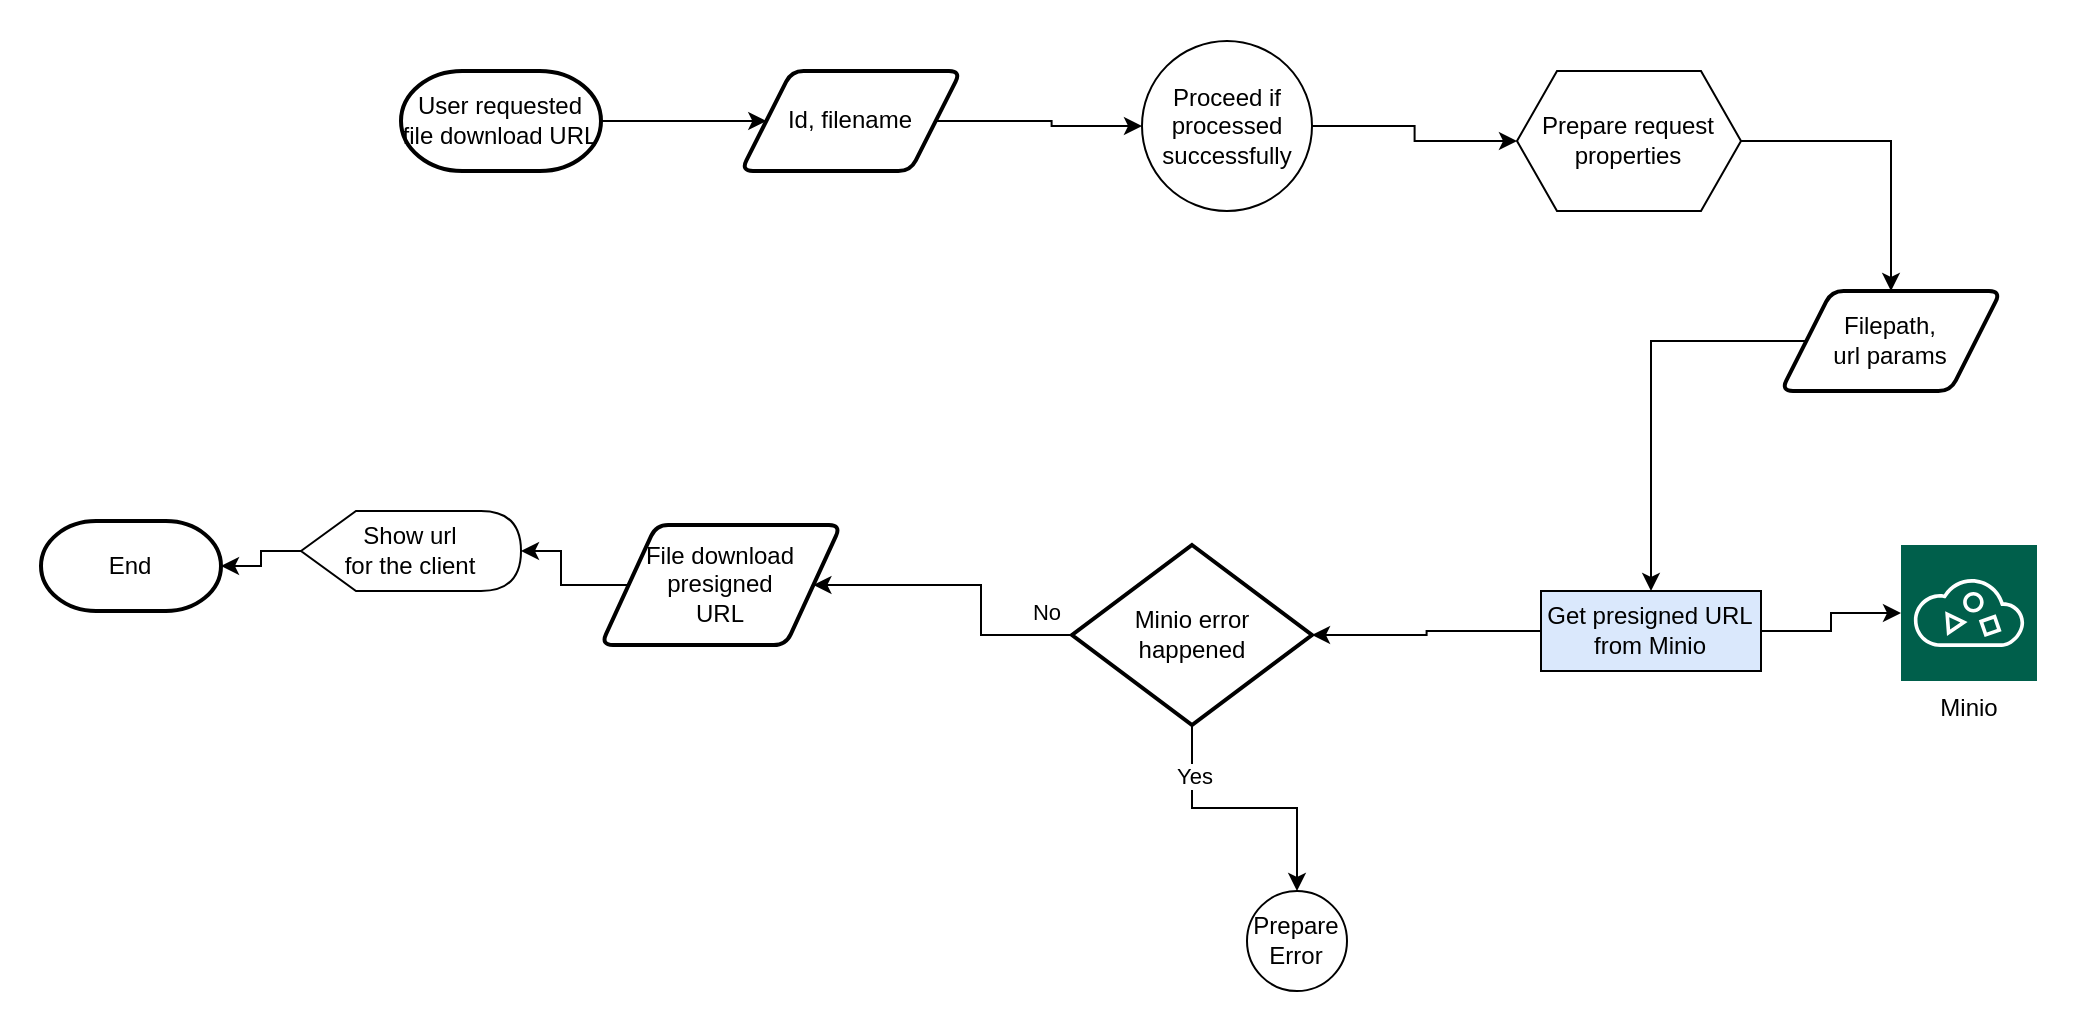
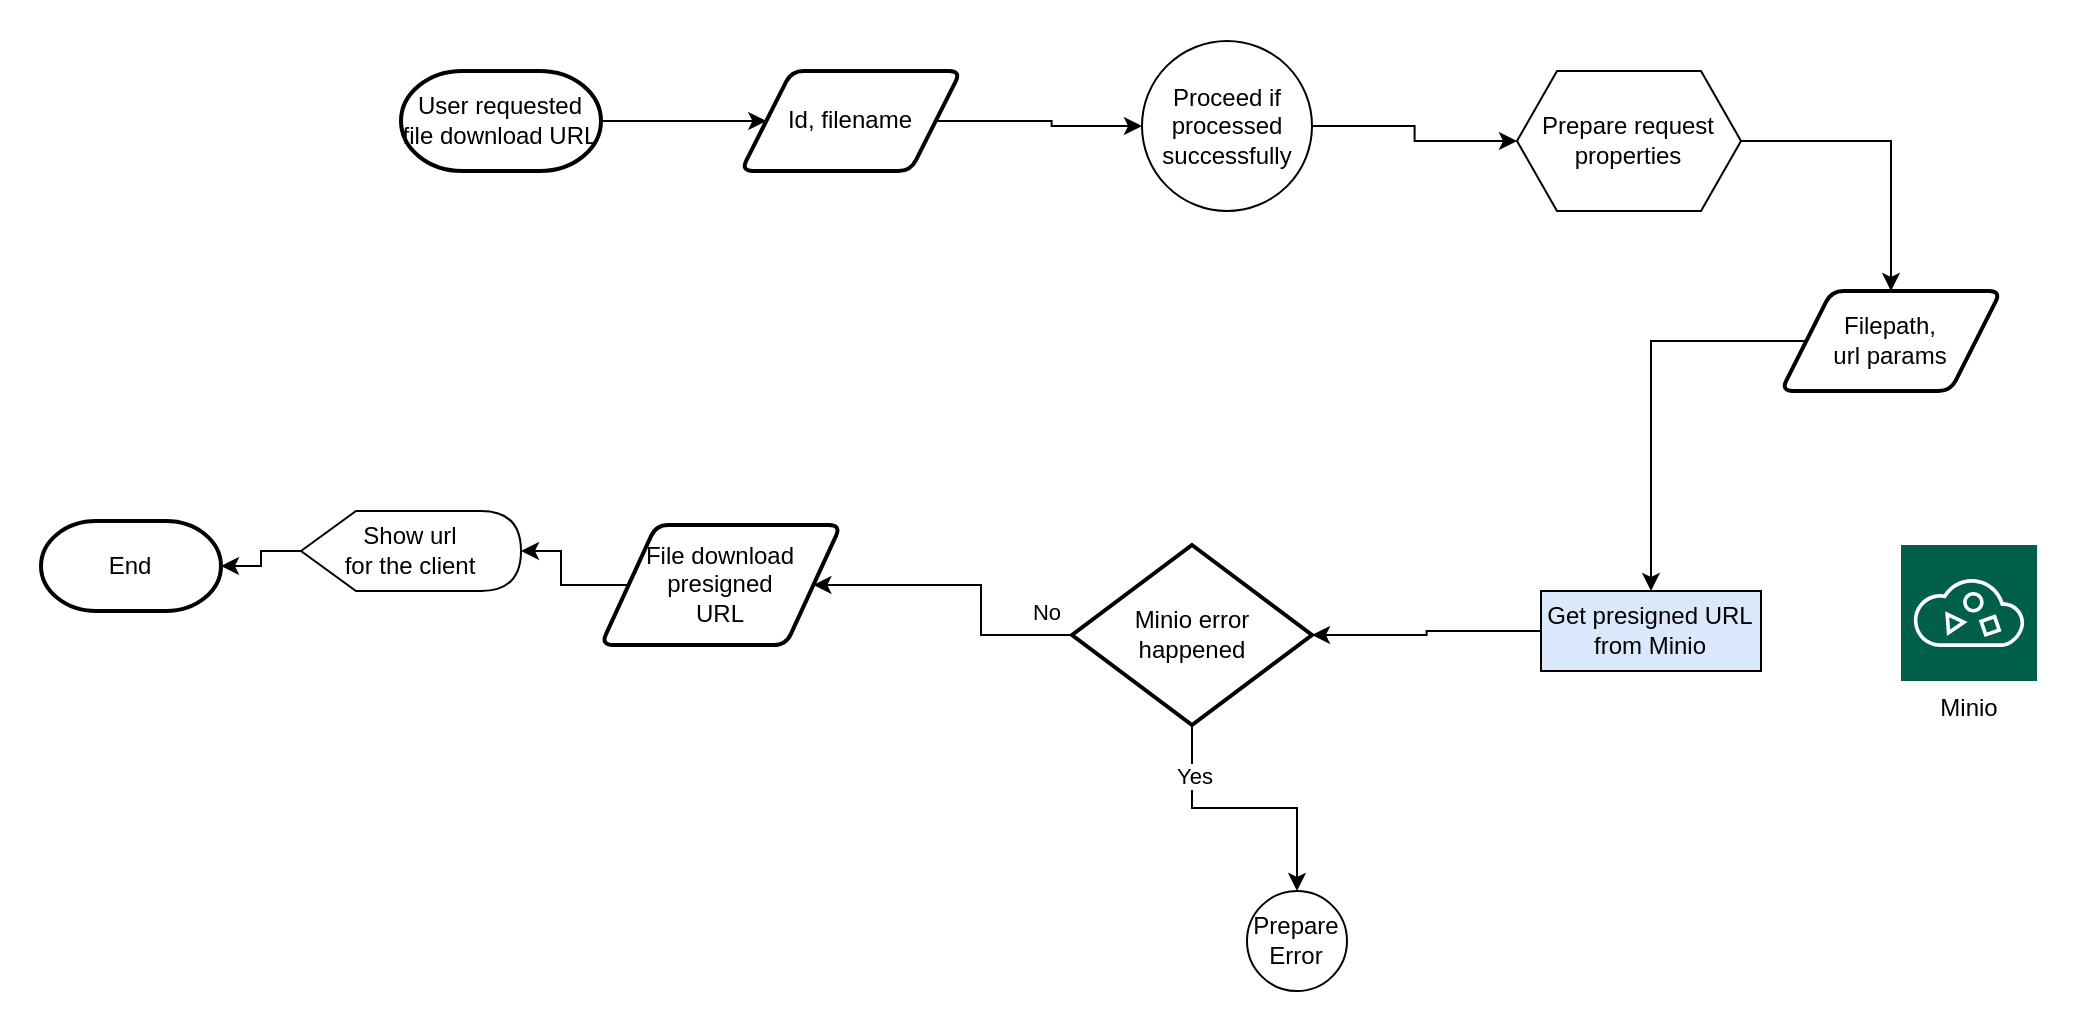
edge "Get presigned URL from Minio" -> "Minio": removed
